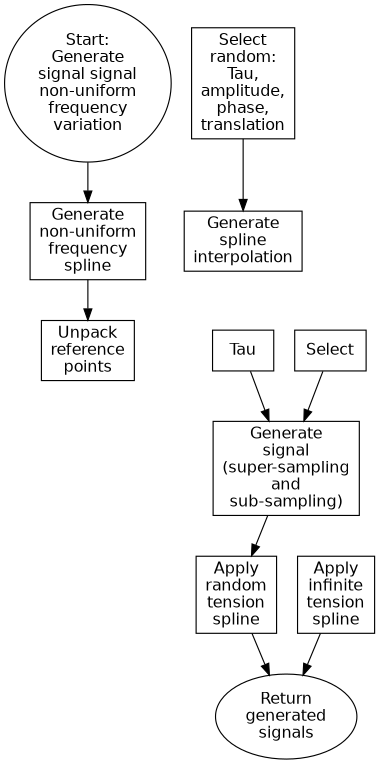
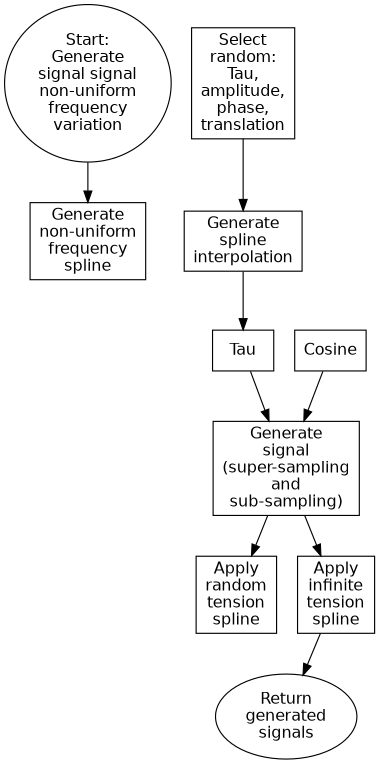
edge "Generate spline interpolation" -> "Tau": added
node "Unpack reference points": removed
node "Select": label "Select" -> "Cosine"
edge "Generate signal (super-sampling and sub-sampling)" -> "Apply infinite tension spline": added
edge "Apply random tension spline" -> "Return generated signals": removed
